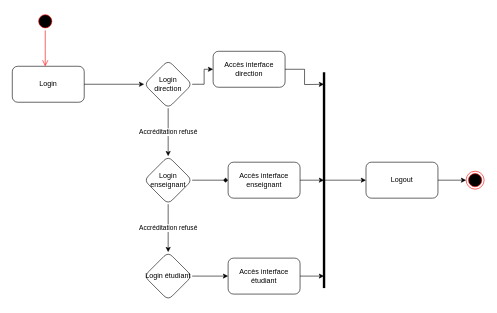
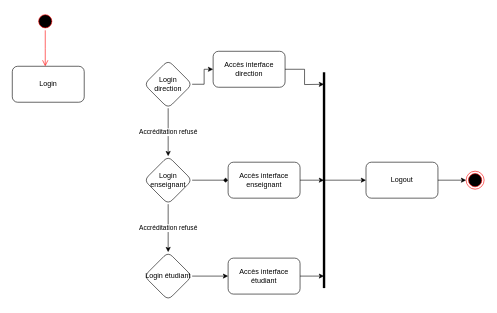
edge "Login" -> "Login direction": removed
